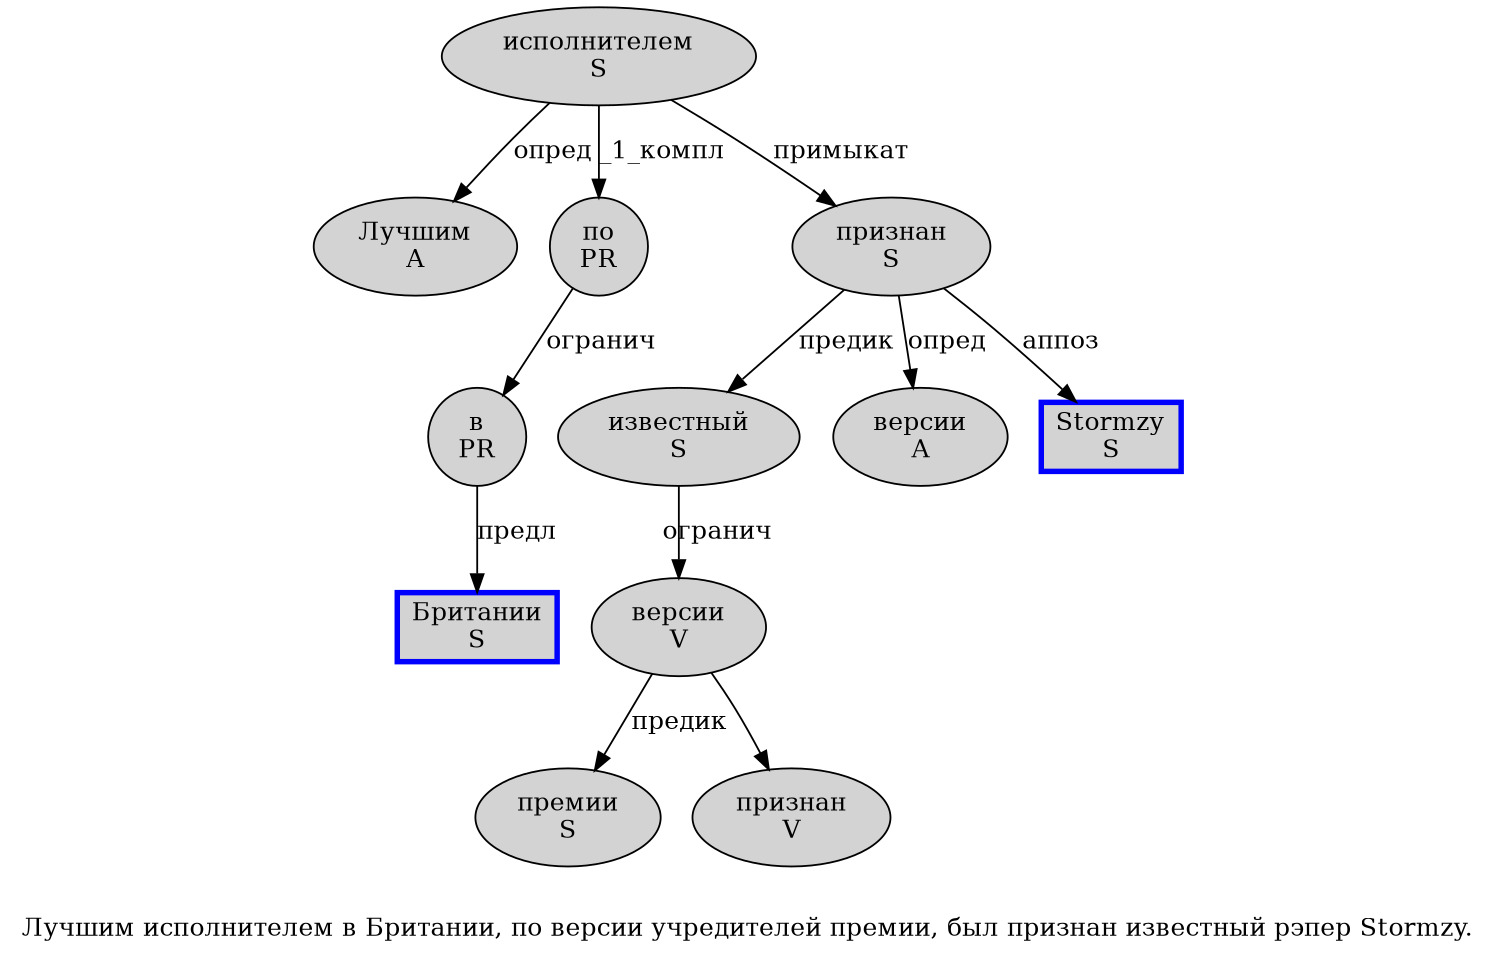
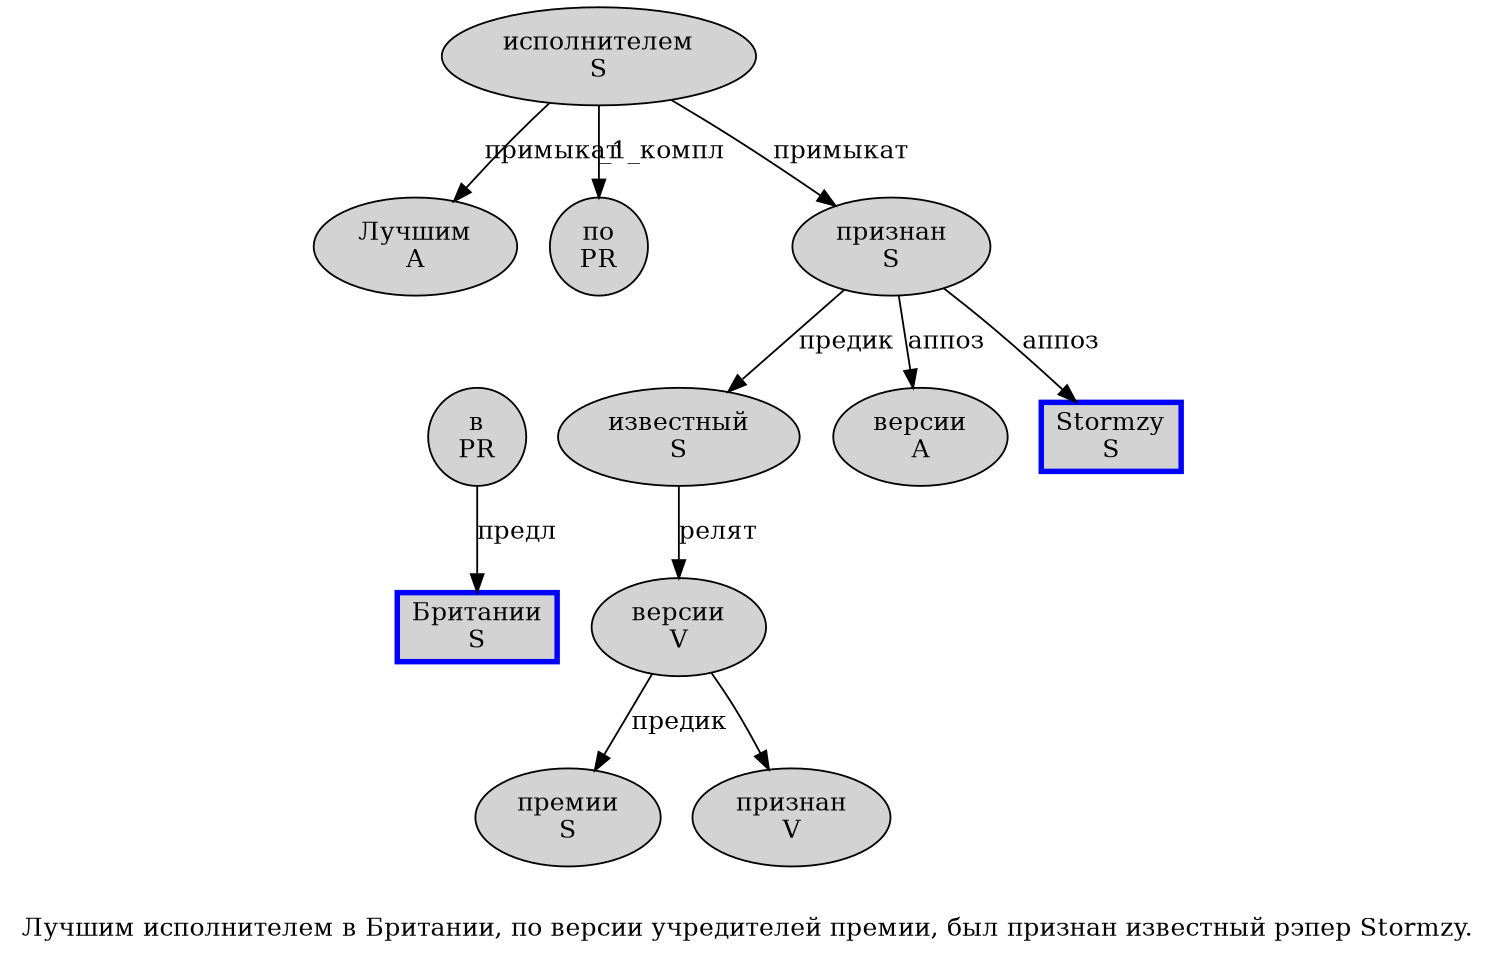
edge "исполнителем S" -> "Лучшим A": label "опред" -> "примыкат"
edge "по PR" -> "в PR": removed, label "огранич"
edge "признан S" -> "версии A": label "опред" -> "аппоз"
edge "известный S" -> "версии V": label "огранич" -> "релят"
